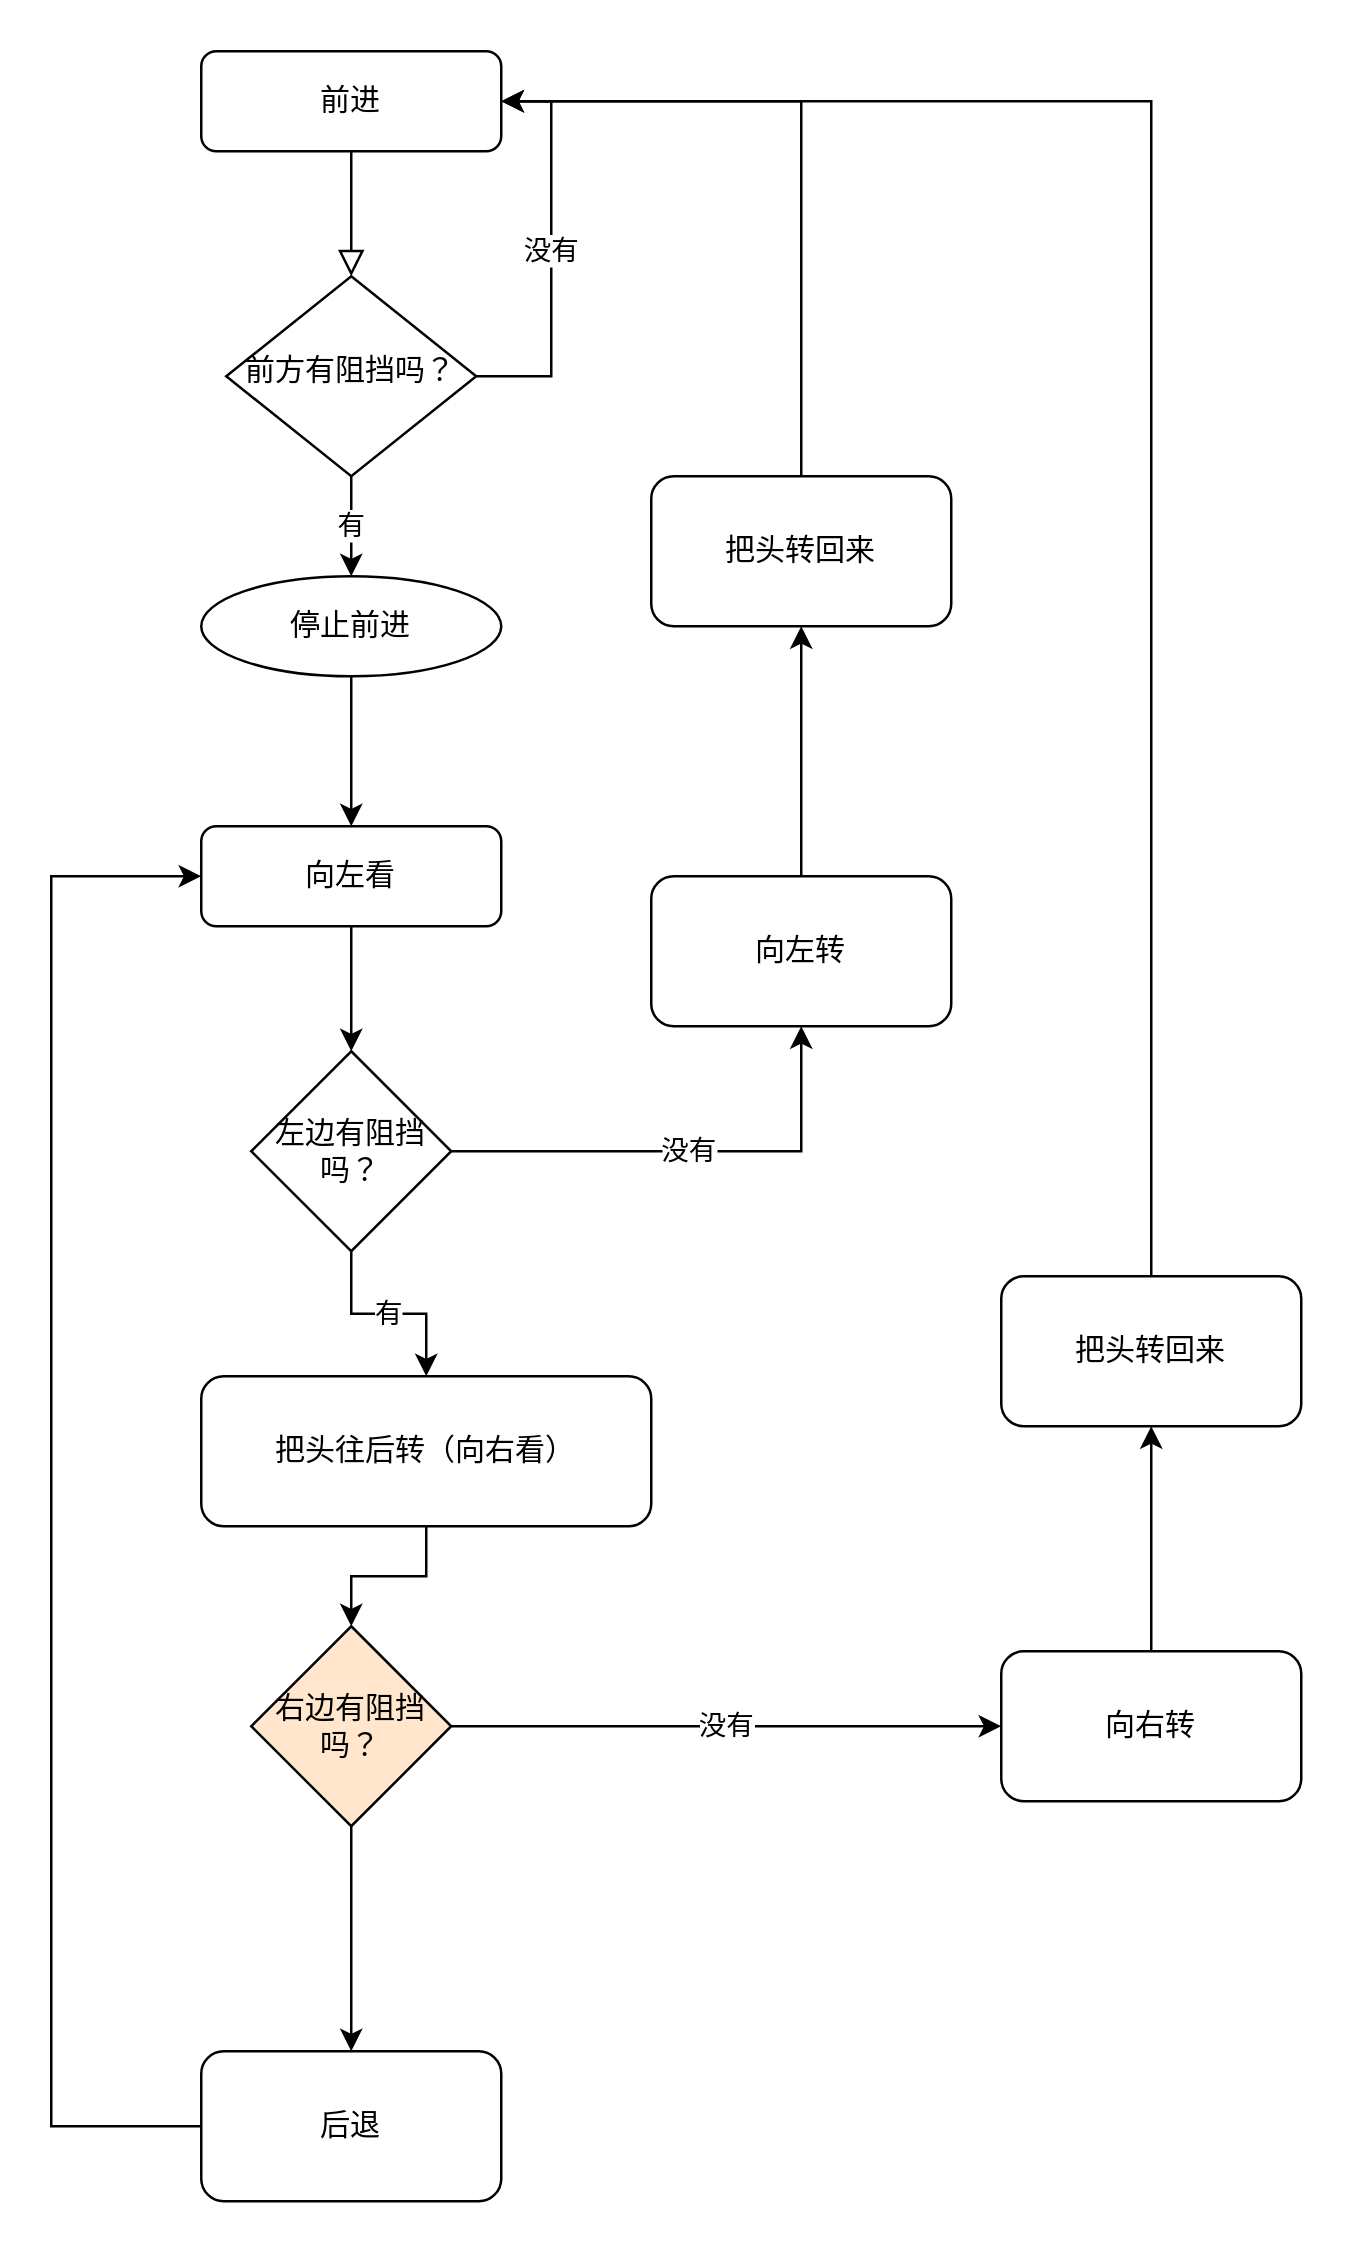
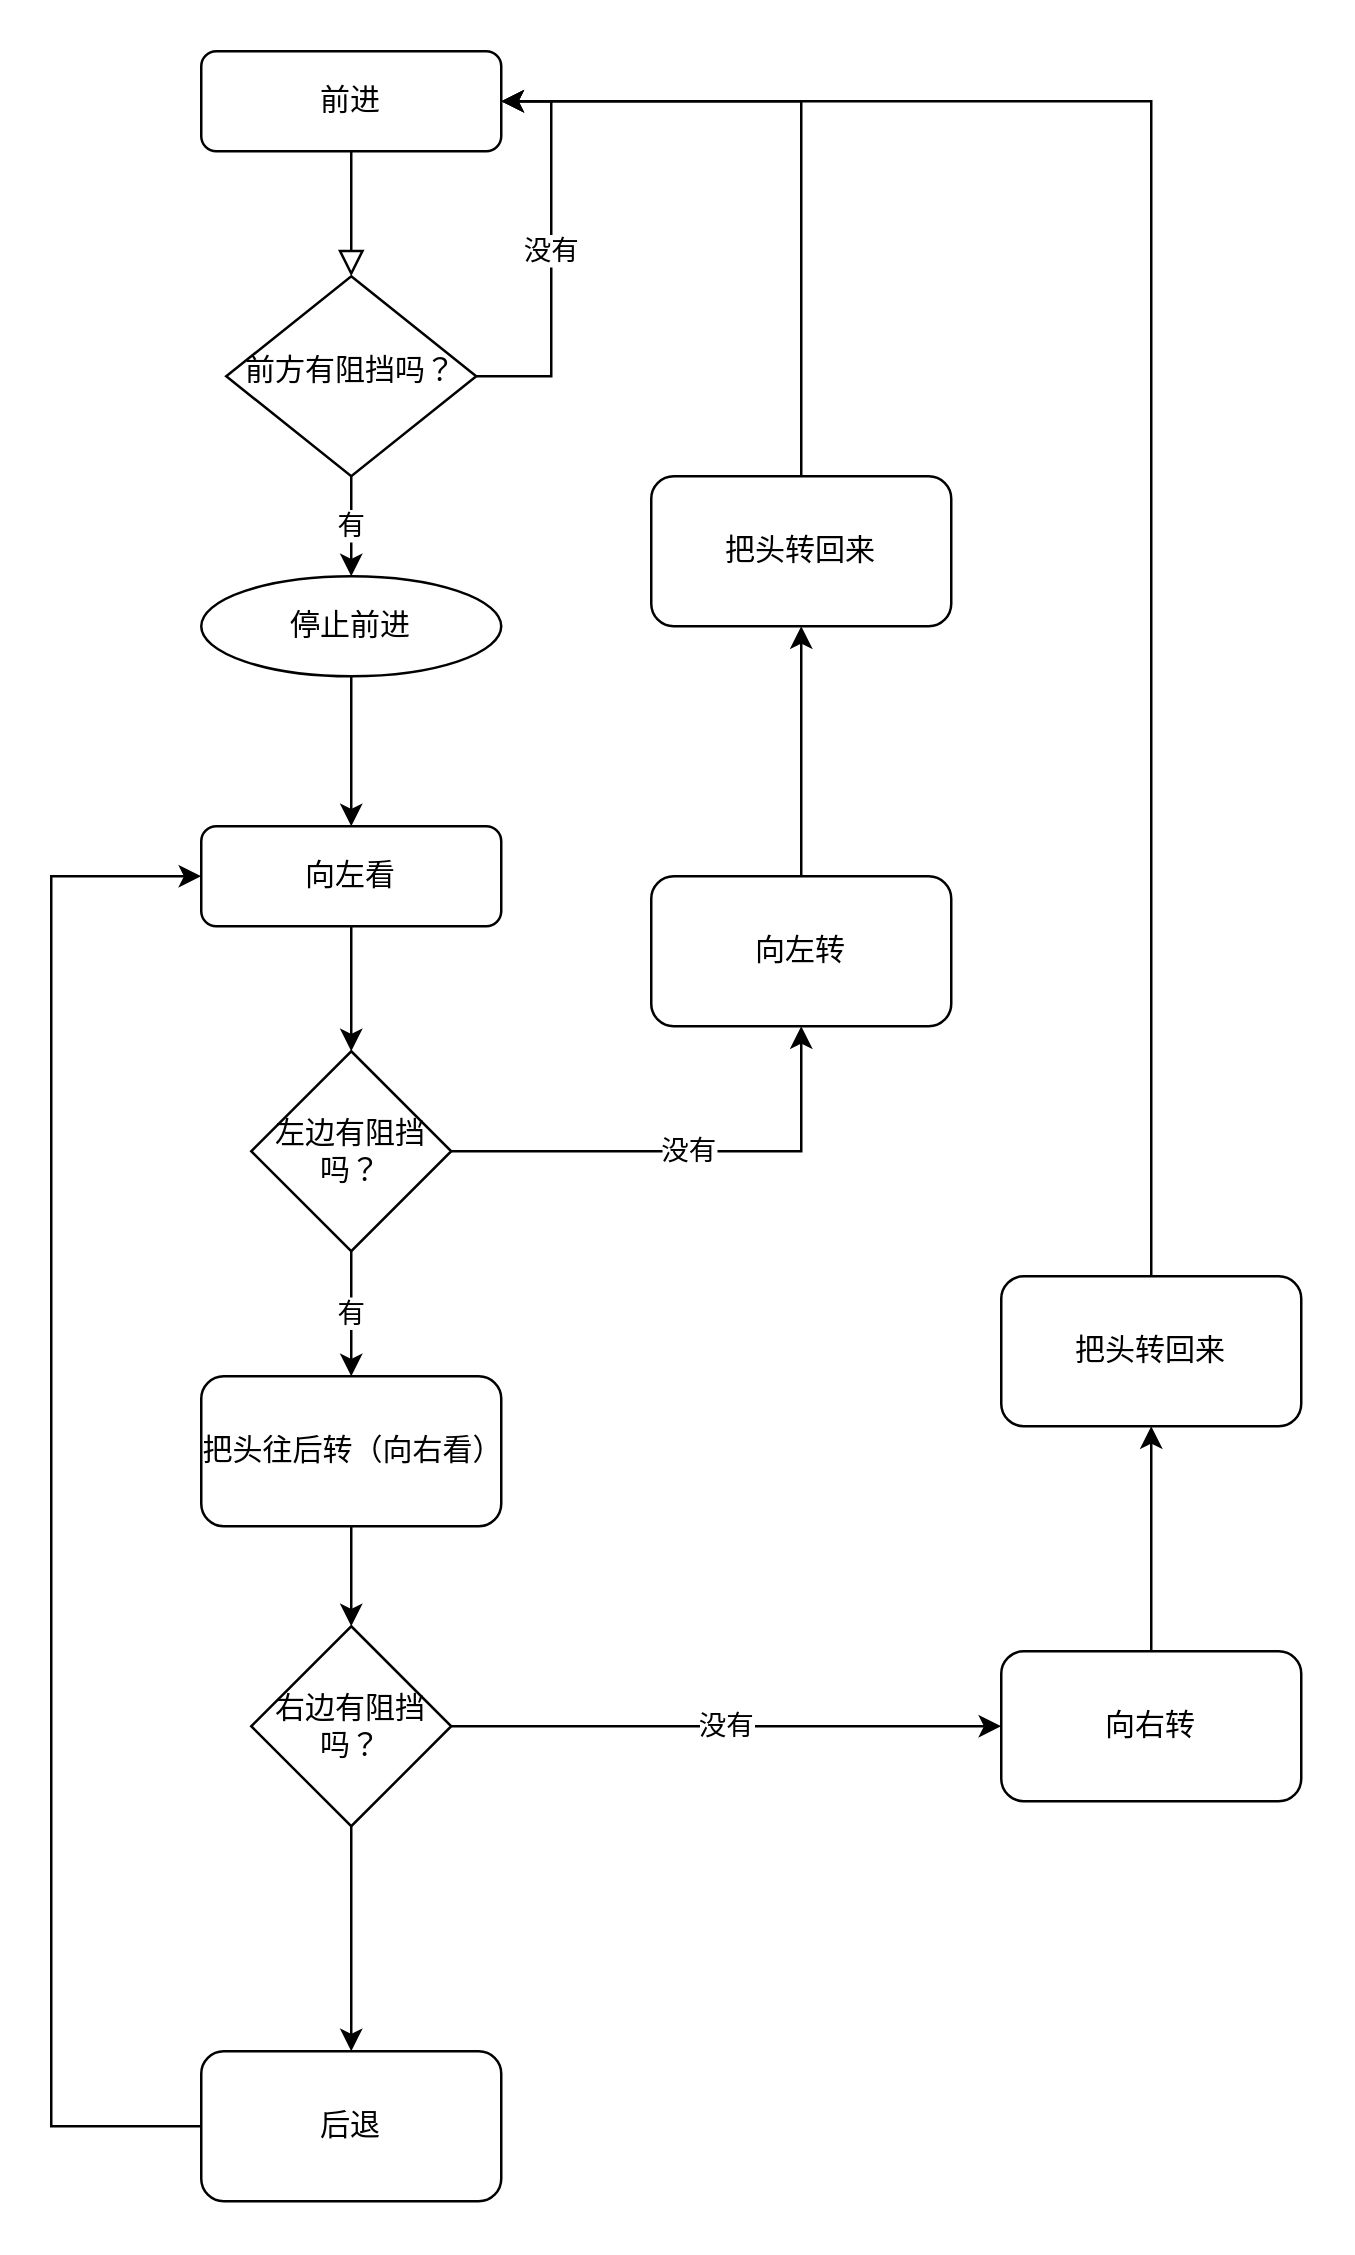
node "把头往后转（向右看）": size 450x150 -> 300x150
node "右边有阻挡吗？": fillcolor #ffe6cc -> #ffffff
